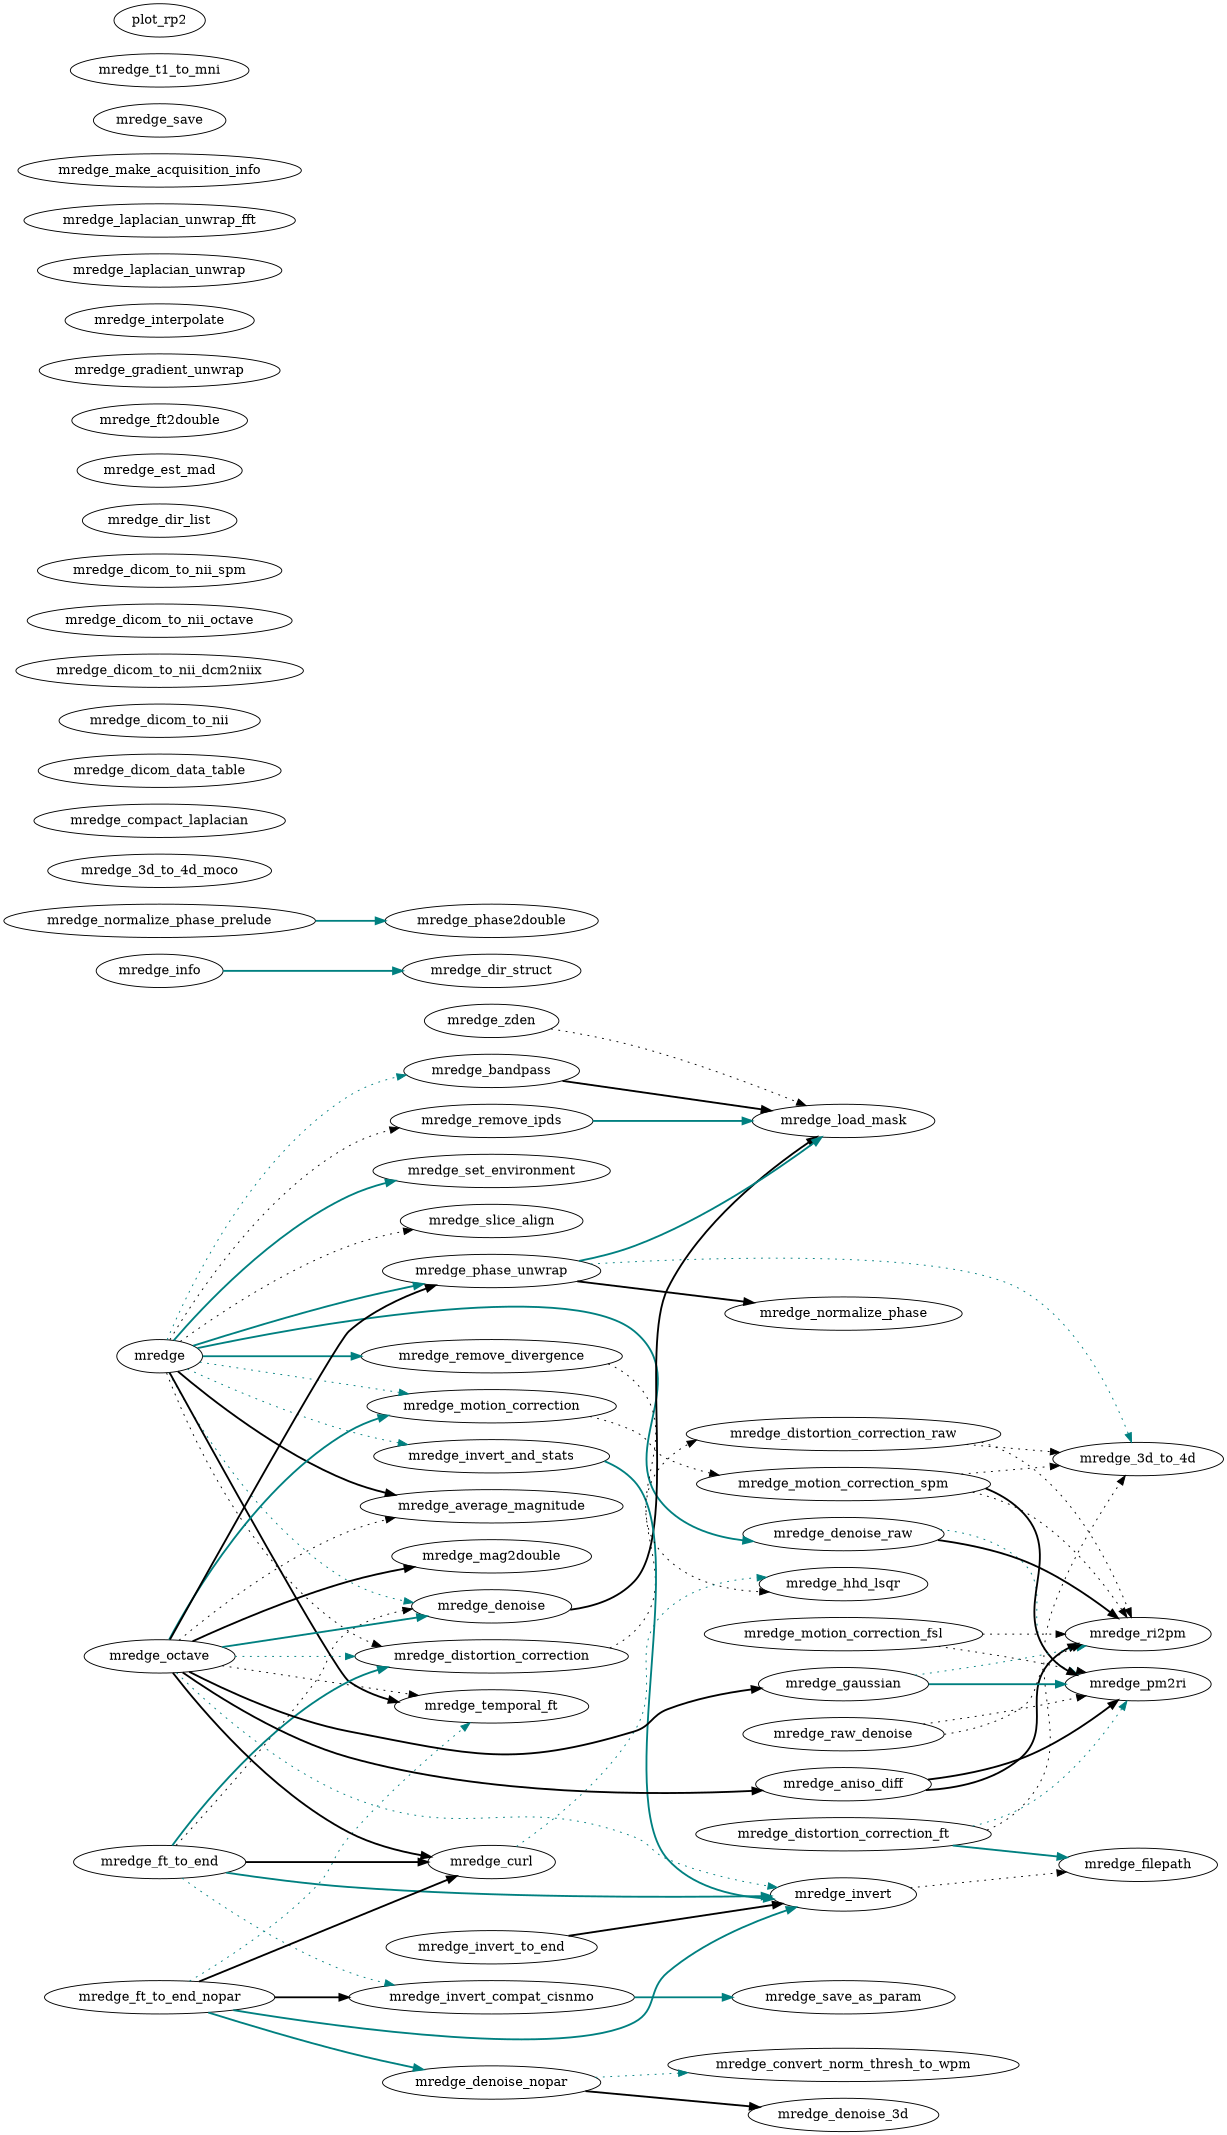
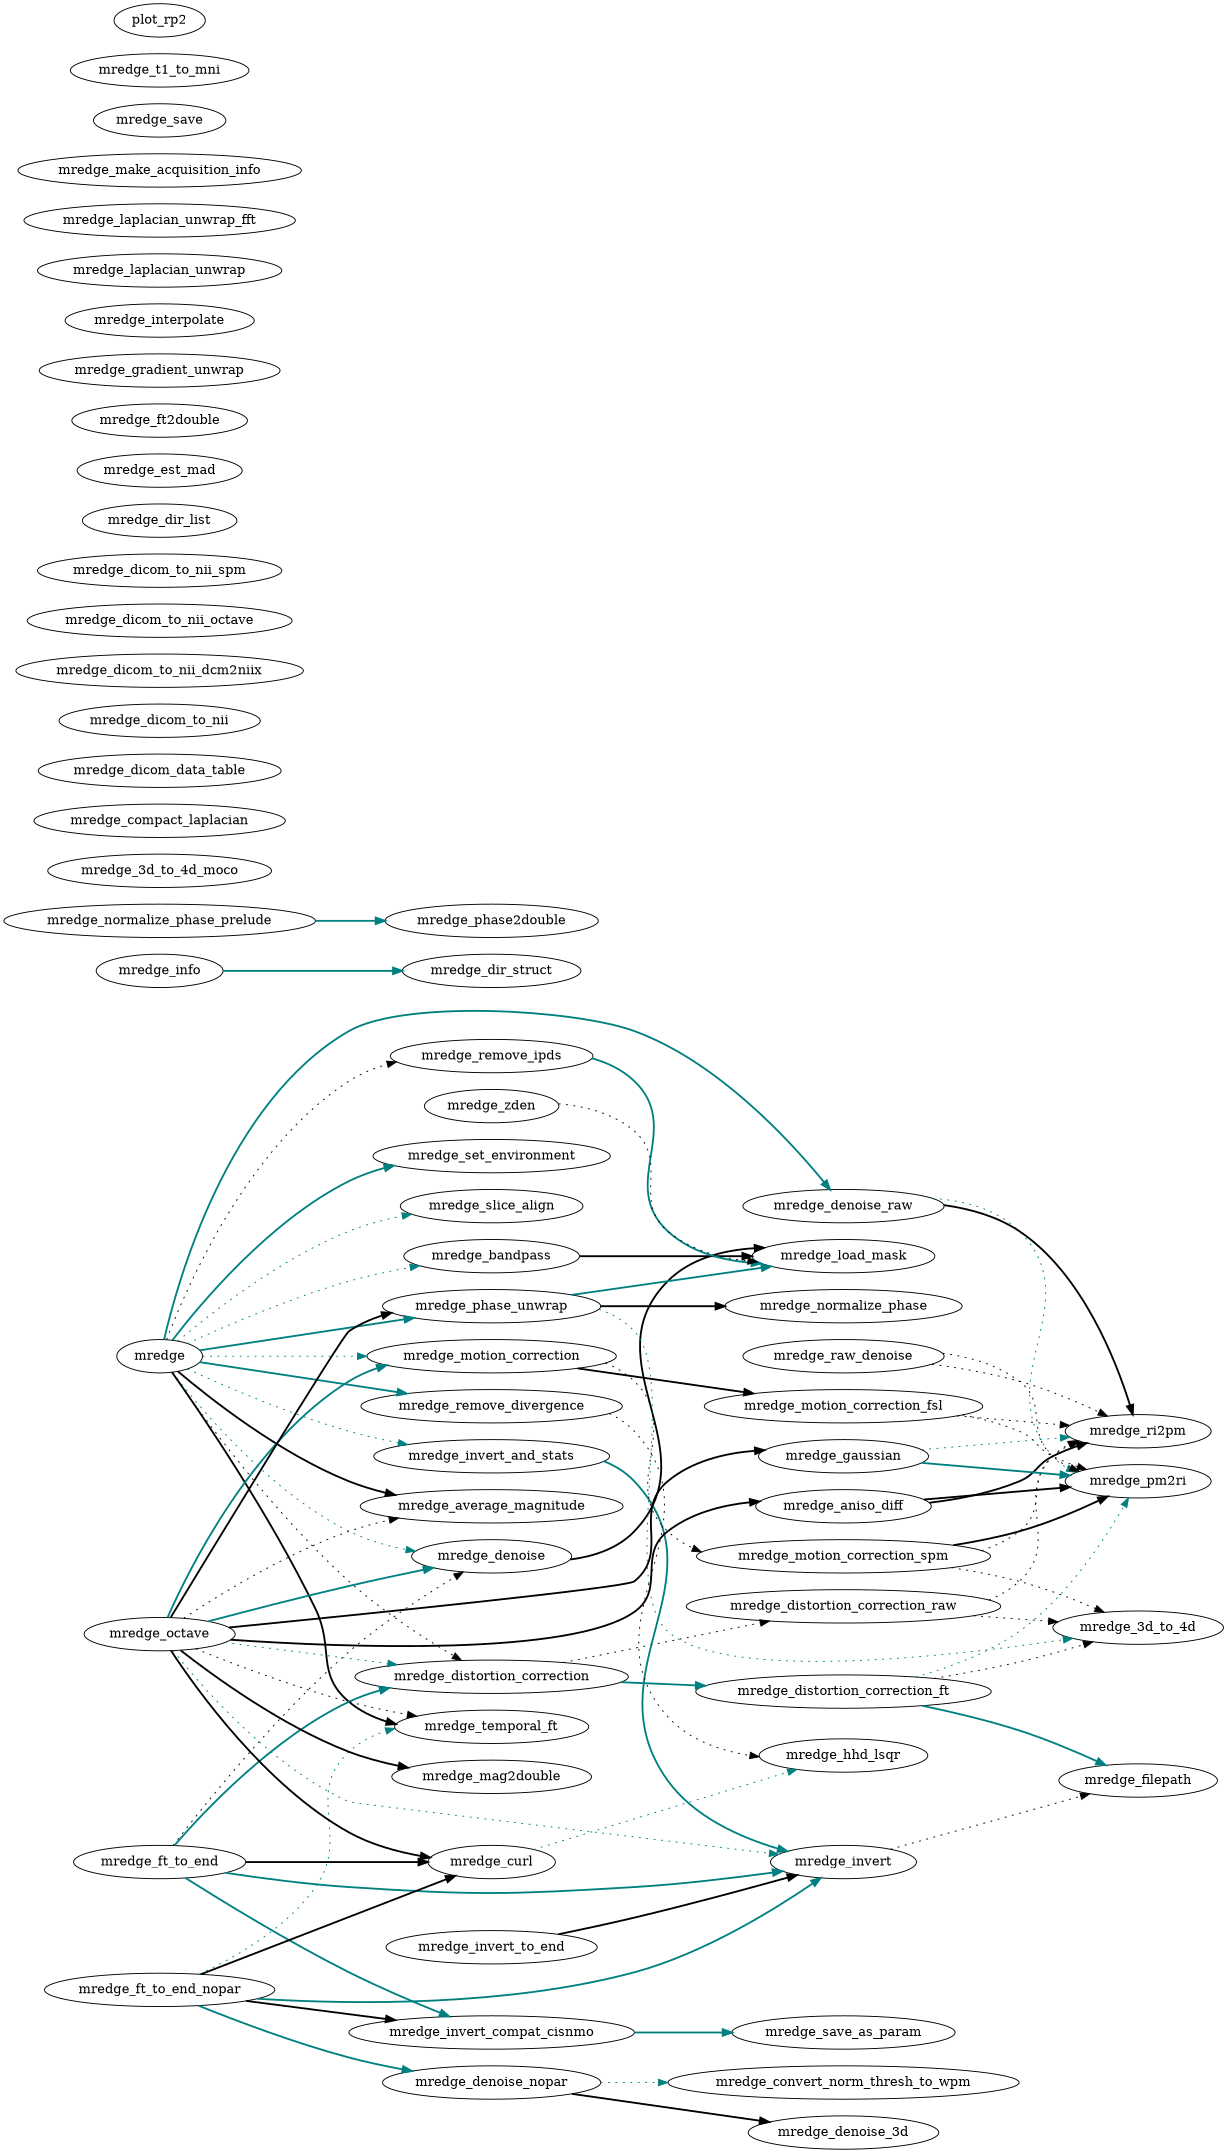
edge "mredge" -> "mredge_slice_align": color black -> teal
edge "mredge_motion_correction" -> "mredge_motion_correction_fsl": added
edge "mredge_distortion_correction" -> "mredge_distortion_correction_ft": added
edge "mredge_ft_to_end" -> "mredge_invert_compat_cisnmo": style dotted -> bold
